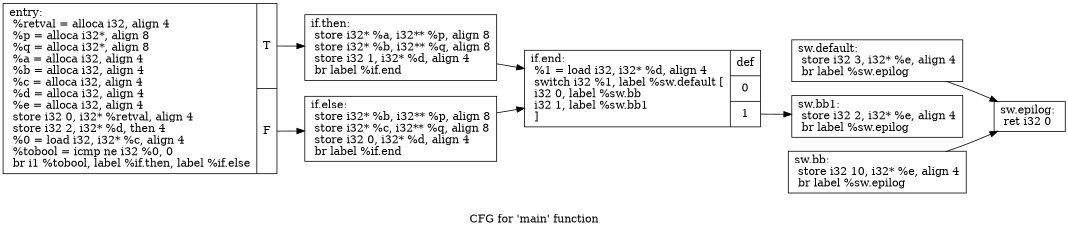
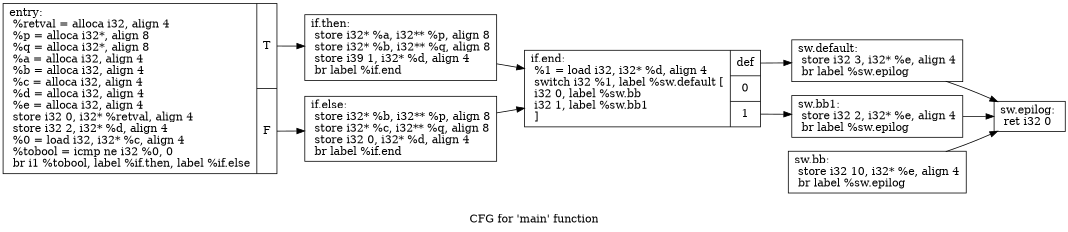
node "if.then:": text "store i32 1, i32* %d, align 4" -> "store i39 1, i32* %d, align 4"
edge "if.end:" -> "sw.default:": added
edge "sw.bb1:" -> "sw.epilog:": added
node "entry:": text "store i32 2, i32* %d, then 4" -> "store i32 2, i32* %d, align 4"
